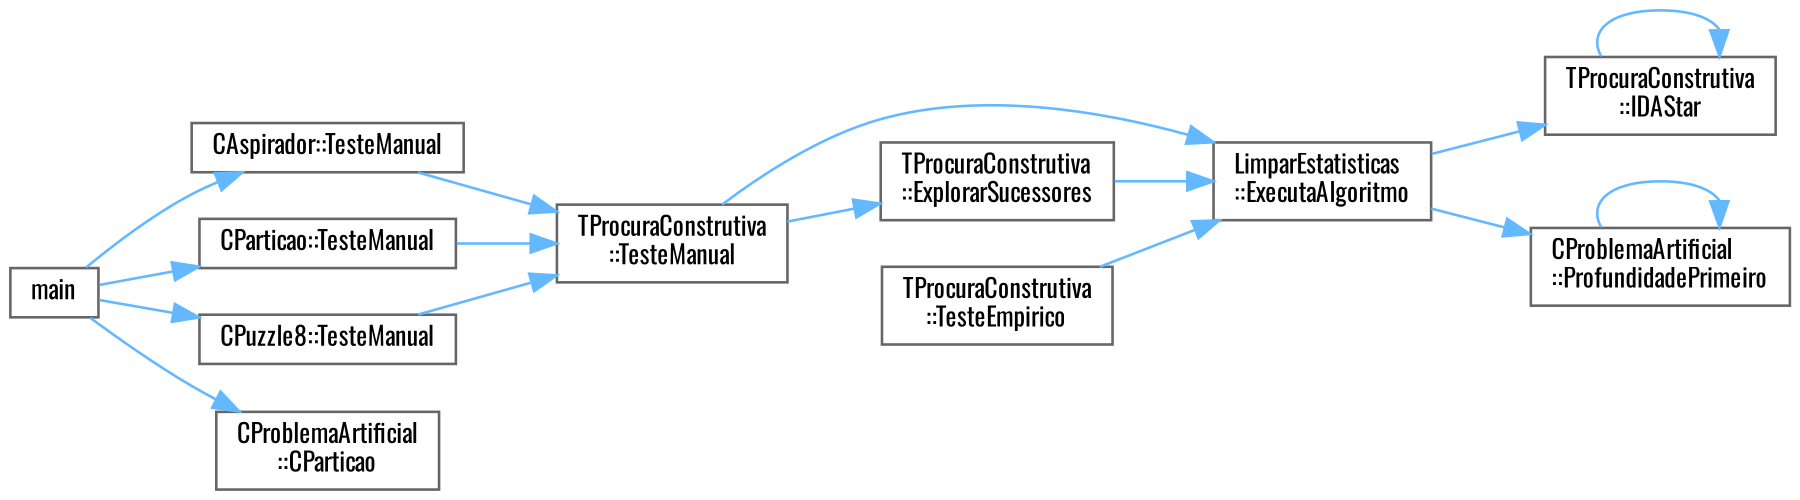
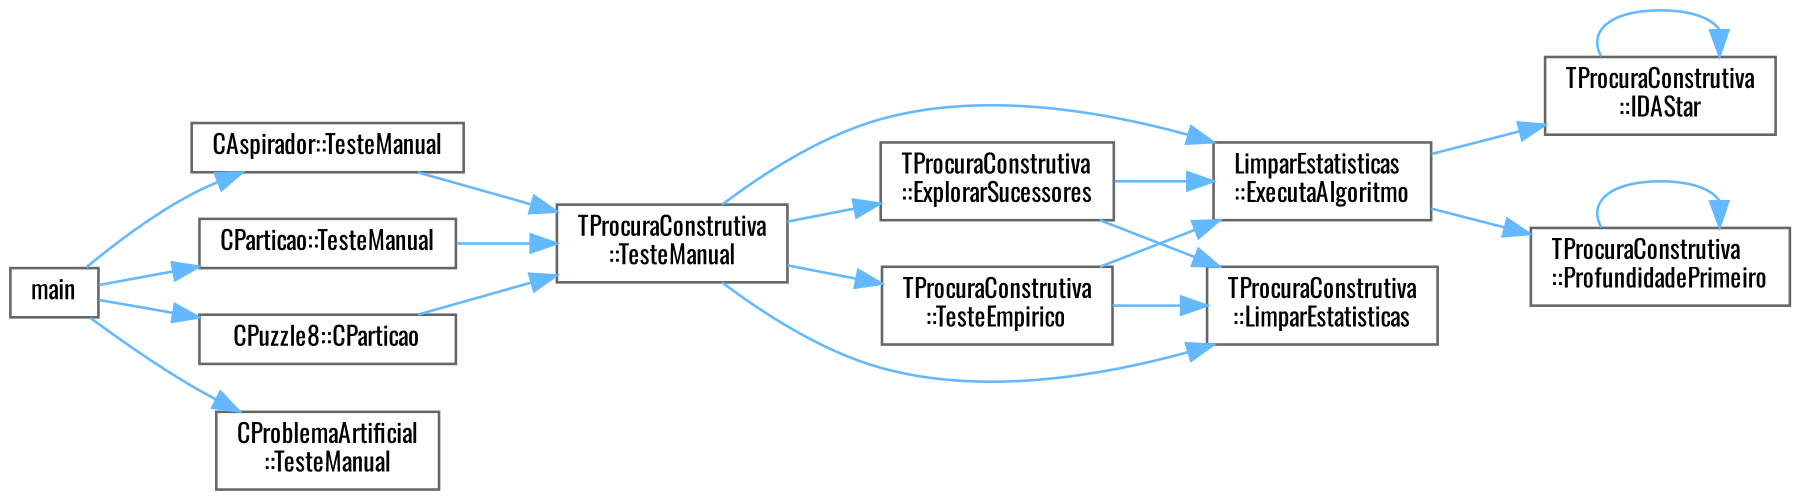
node "CProblemaArtificial ::ProfundidadePrimeiro": label "CProblemaArtificial ::ProfundidadePrimeiro" -> "TProcuraConstrutiva ::ProfundidadePrimeiro"
edge "TProcuraConstrutiva ::TesteManual" -> "TProcuraConstrutiva ::TesteEmpirico": added
node "TProcuraConstrutiva ::LimparEstatisticas": added
node "CPuzzle8::TesteManual": label "CPuzzle8::TesteManual" -> "CPuzzle8::CParticao"
node "CProblemaArtificial ::CParticao": label "CProblemaArtificial ::CParticao" -> "CProblemaArtificial ::TesteManual"
